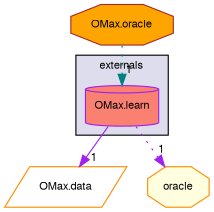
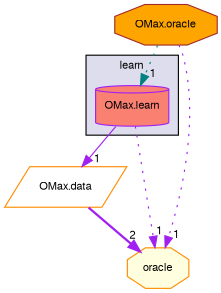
cluster "externals": label "externals" -> "learn"
edge "OMax.oracle" -> "oracle": added
edge "OMax.data" -> "oracle": added
